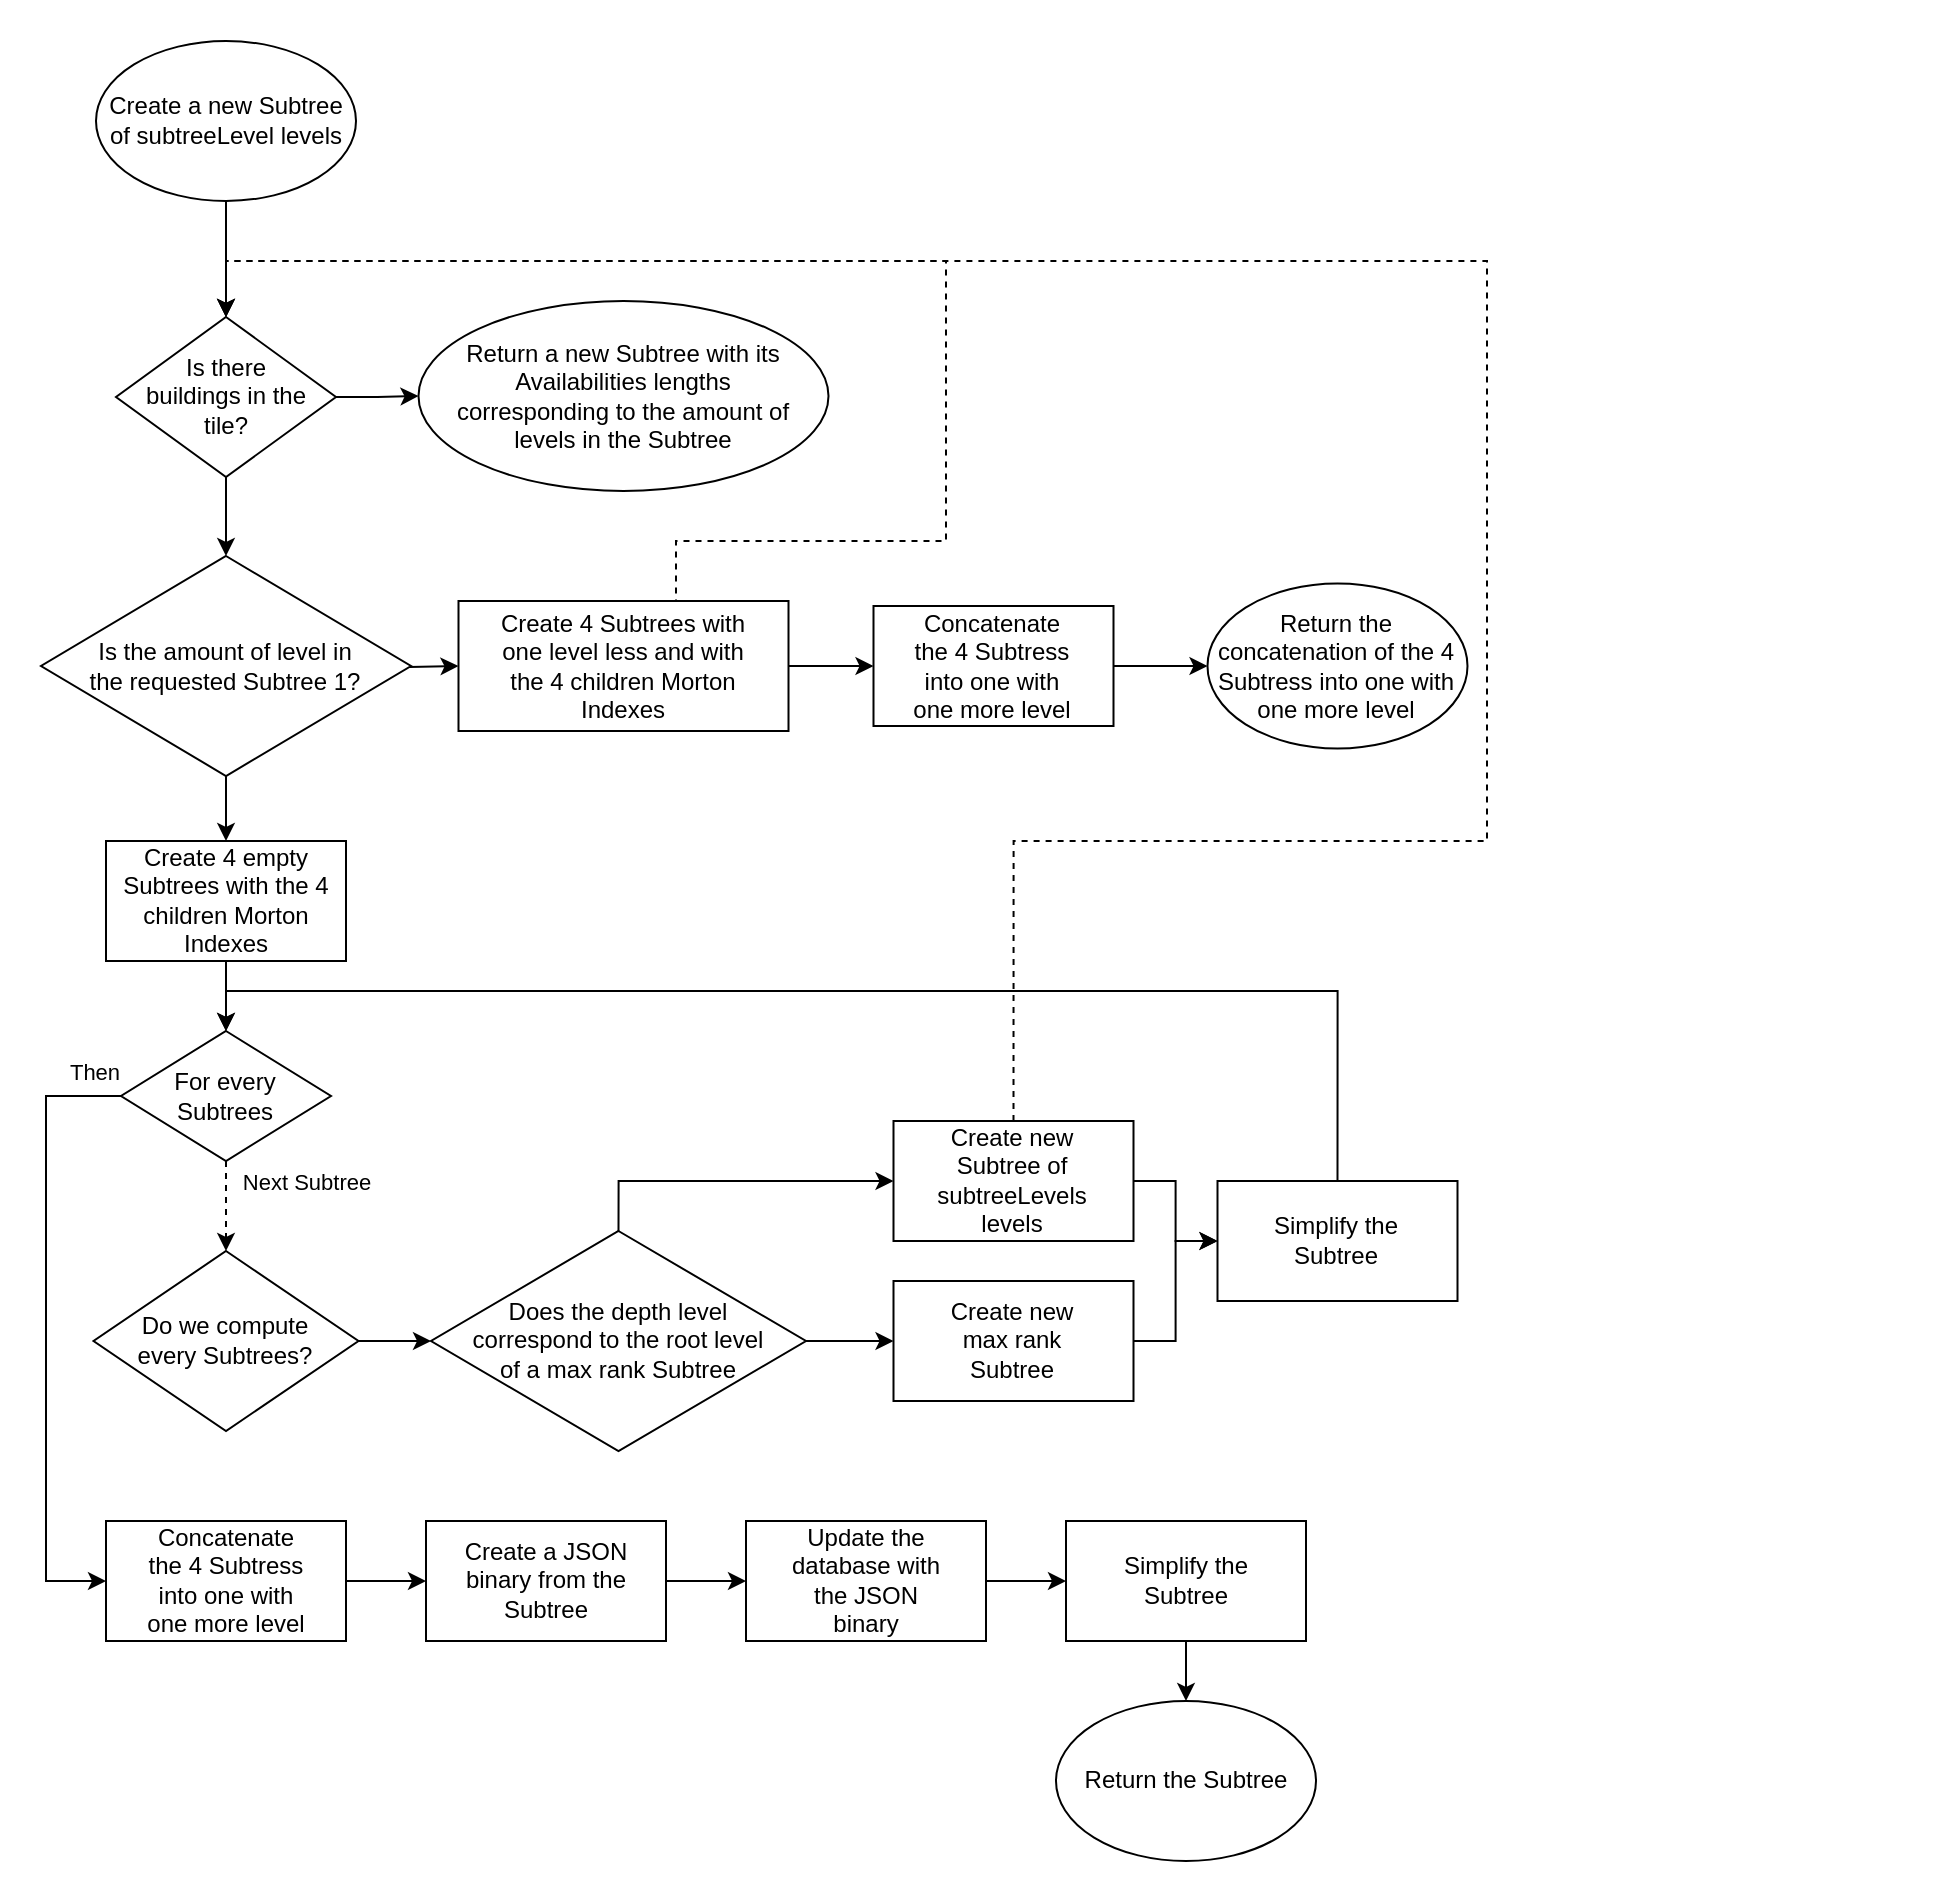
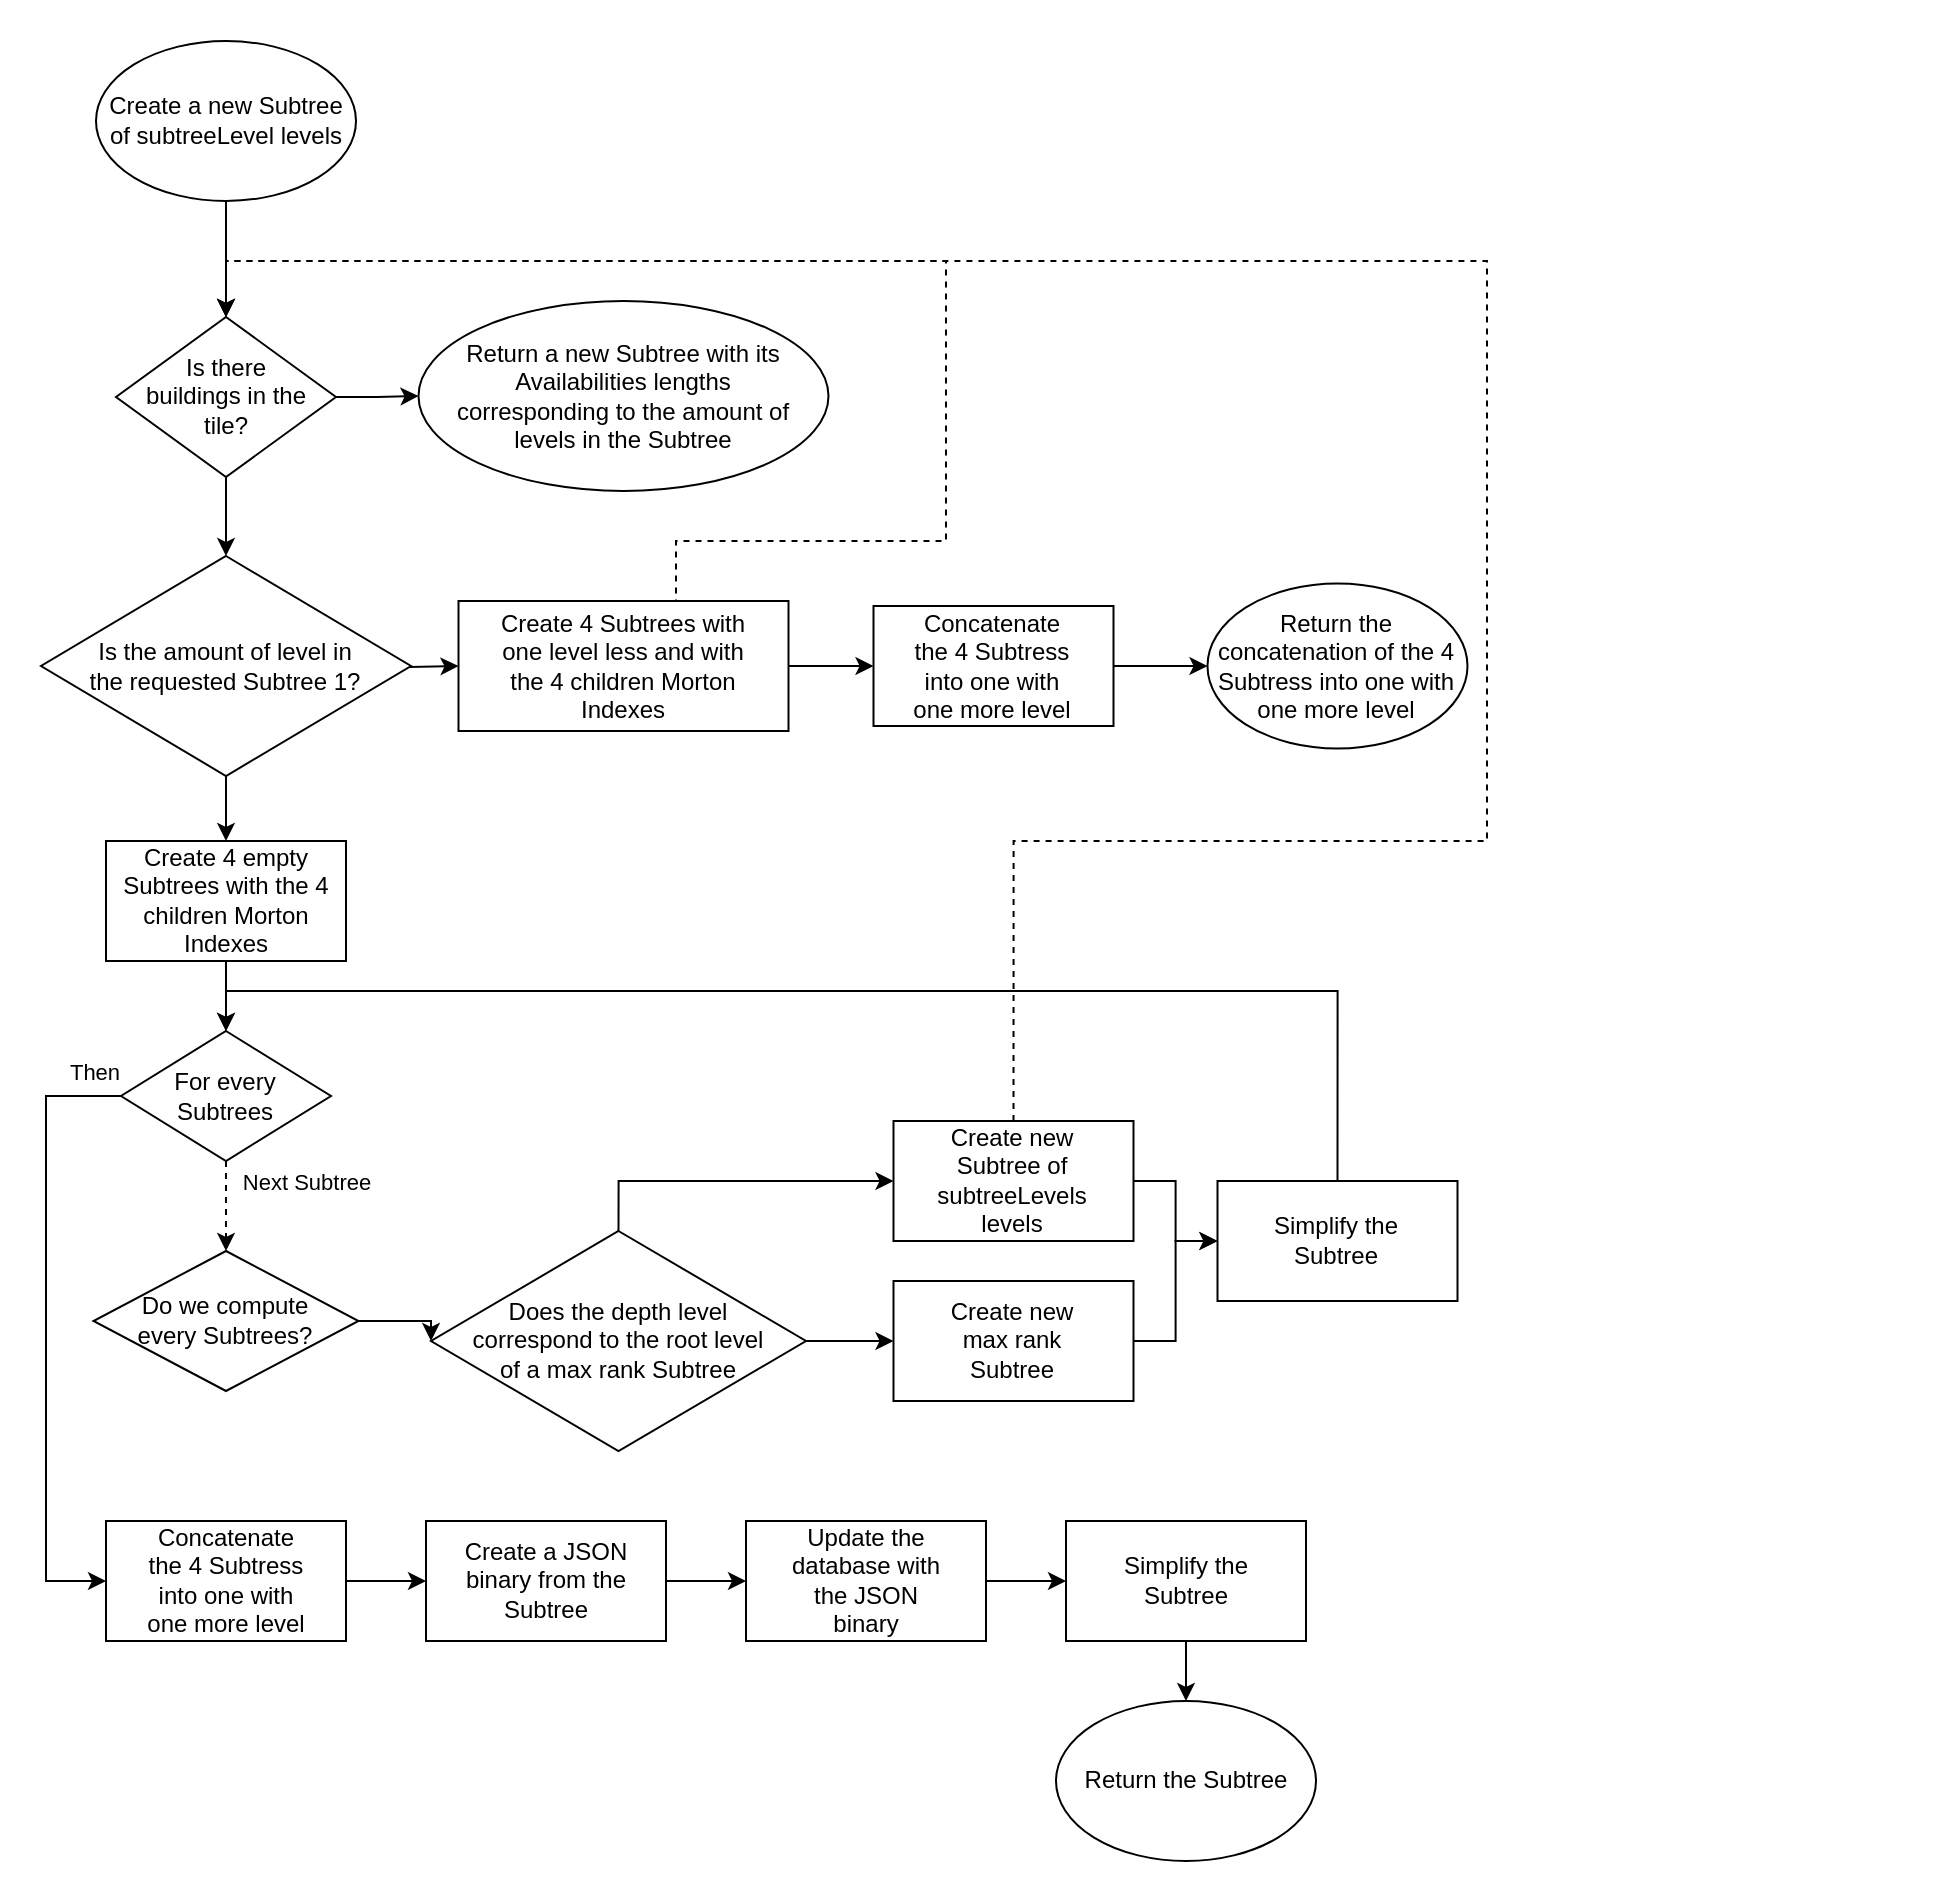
node "Do we compute every Subtrees?": size 265x180 -> 265x140
